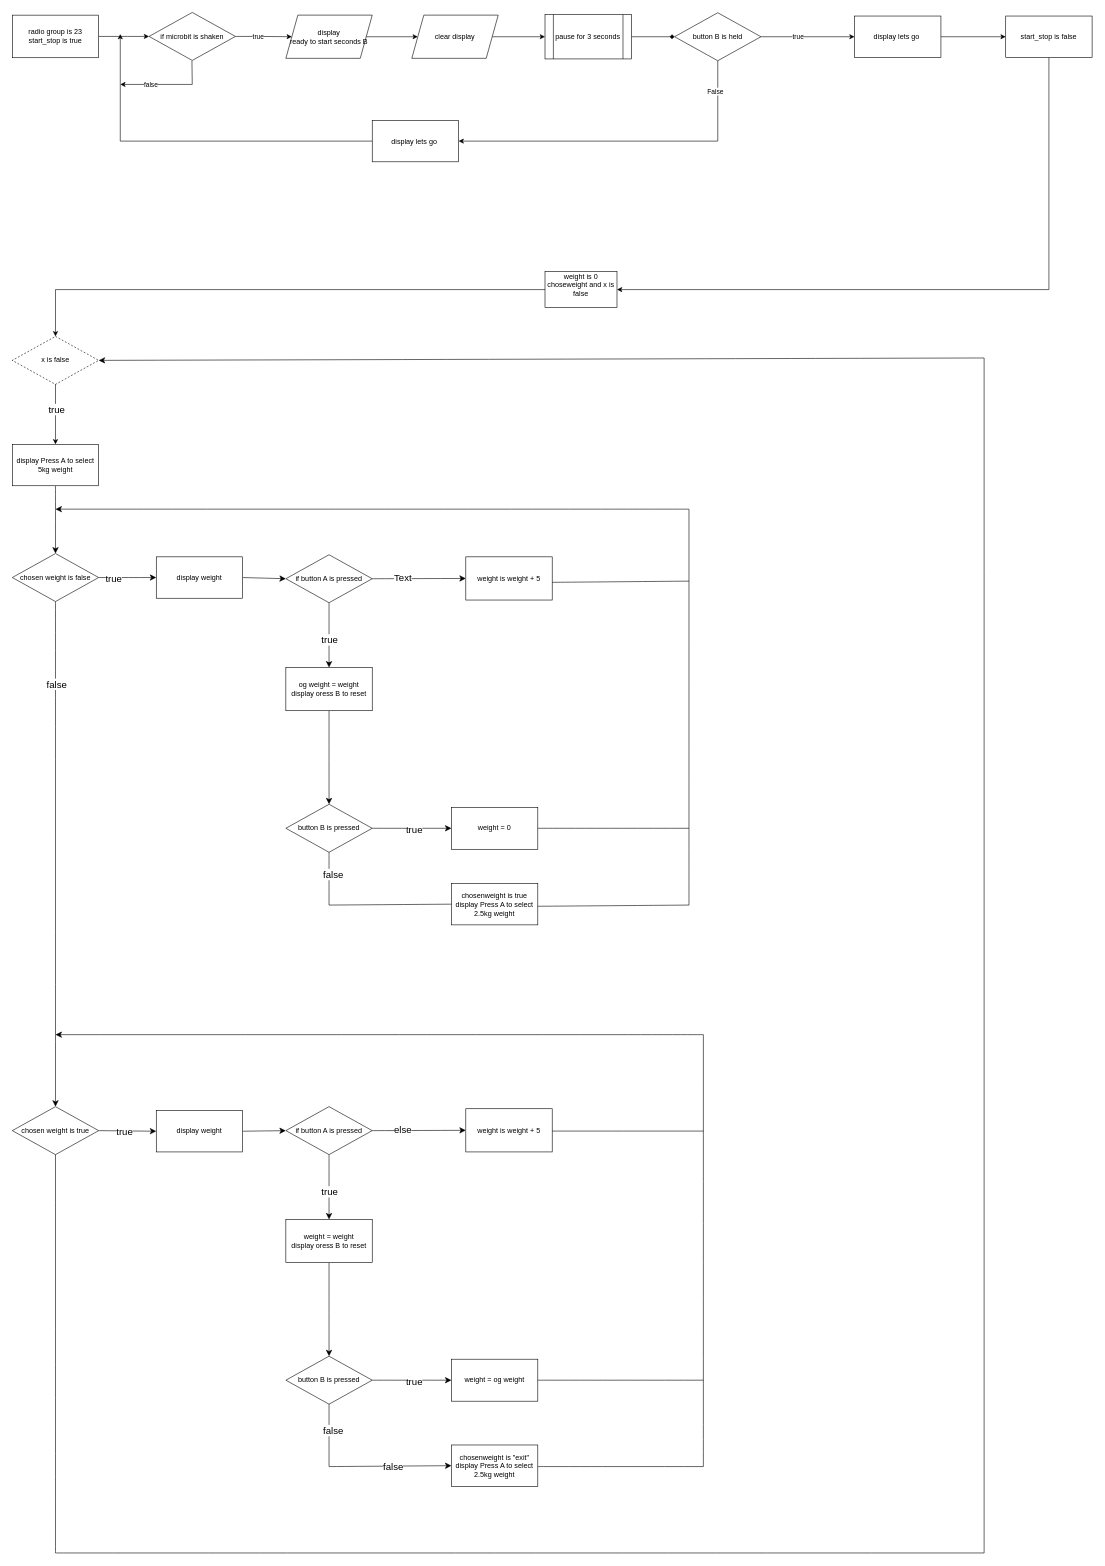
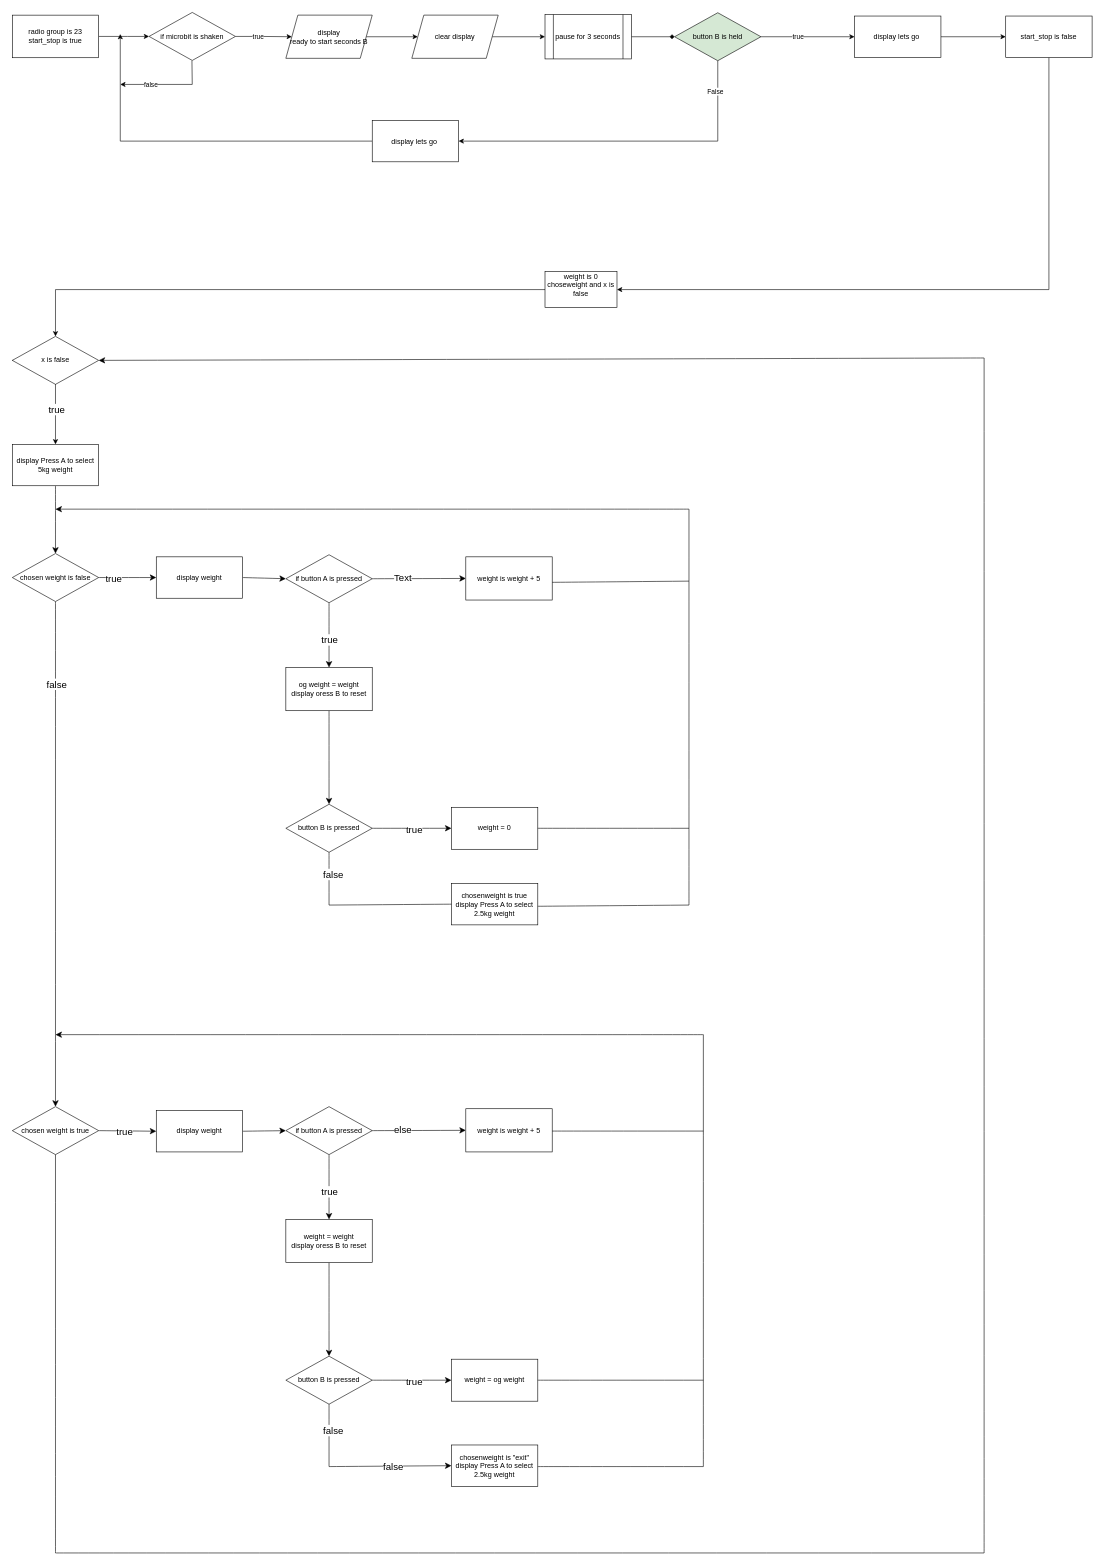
node "button B is held": fillcolor #ffffff -> #d5e8d4
node "x is false": style dashed -> solid
